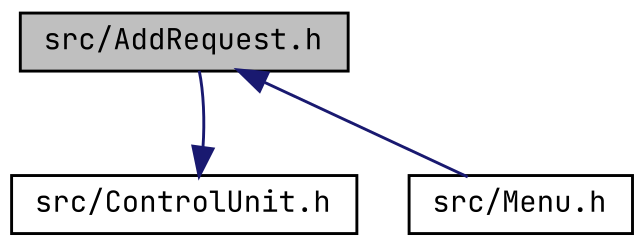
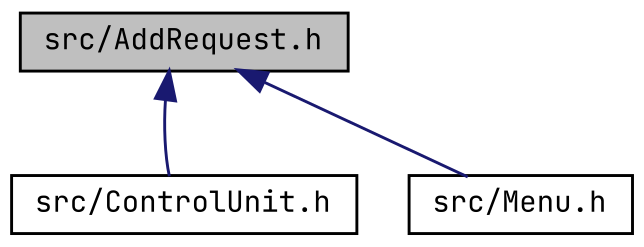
edge "src/AddRequest.h" -> "src/ControlUnit.h": reversed
